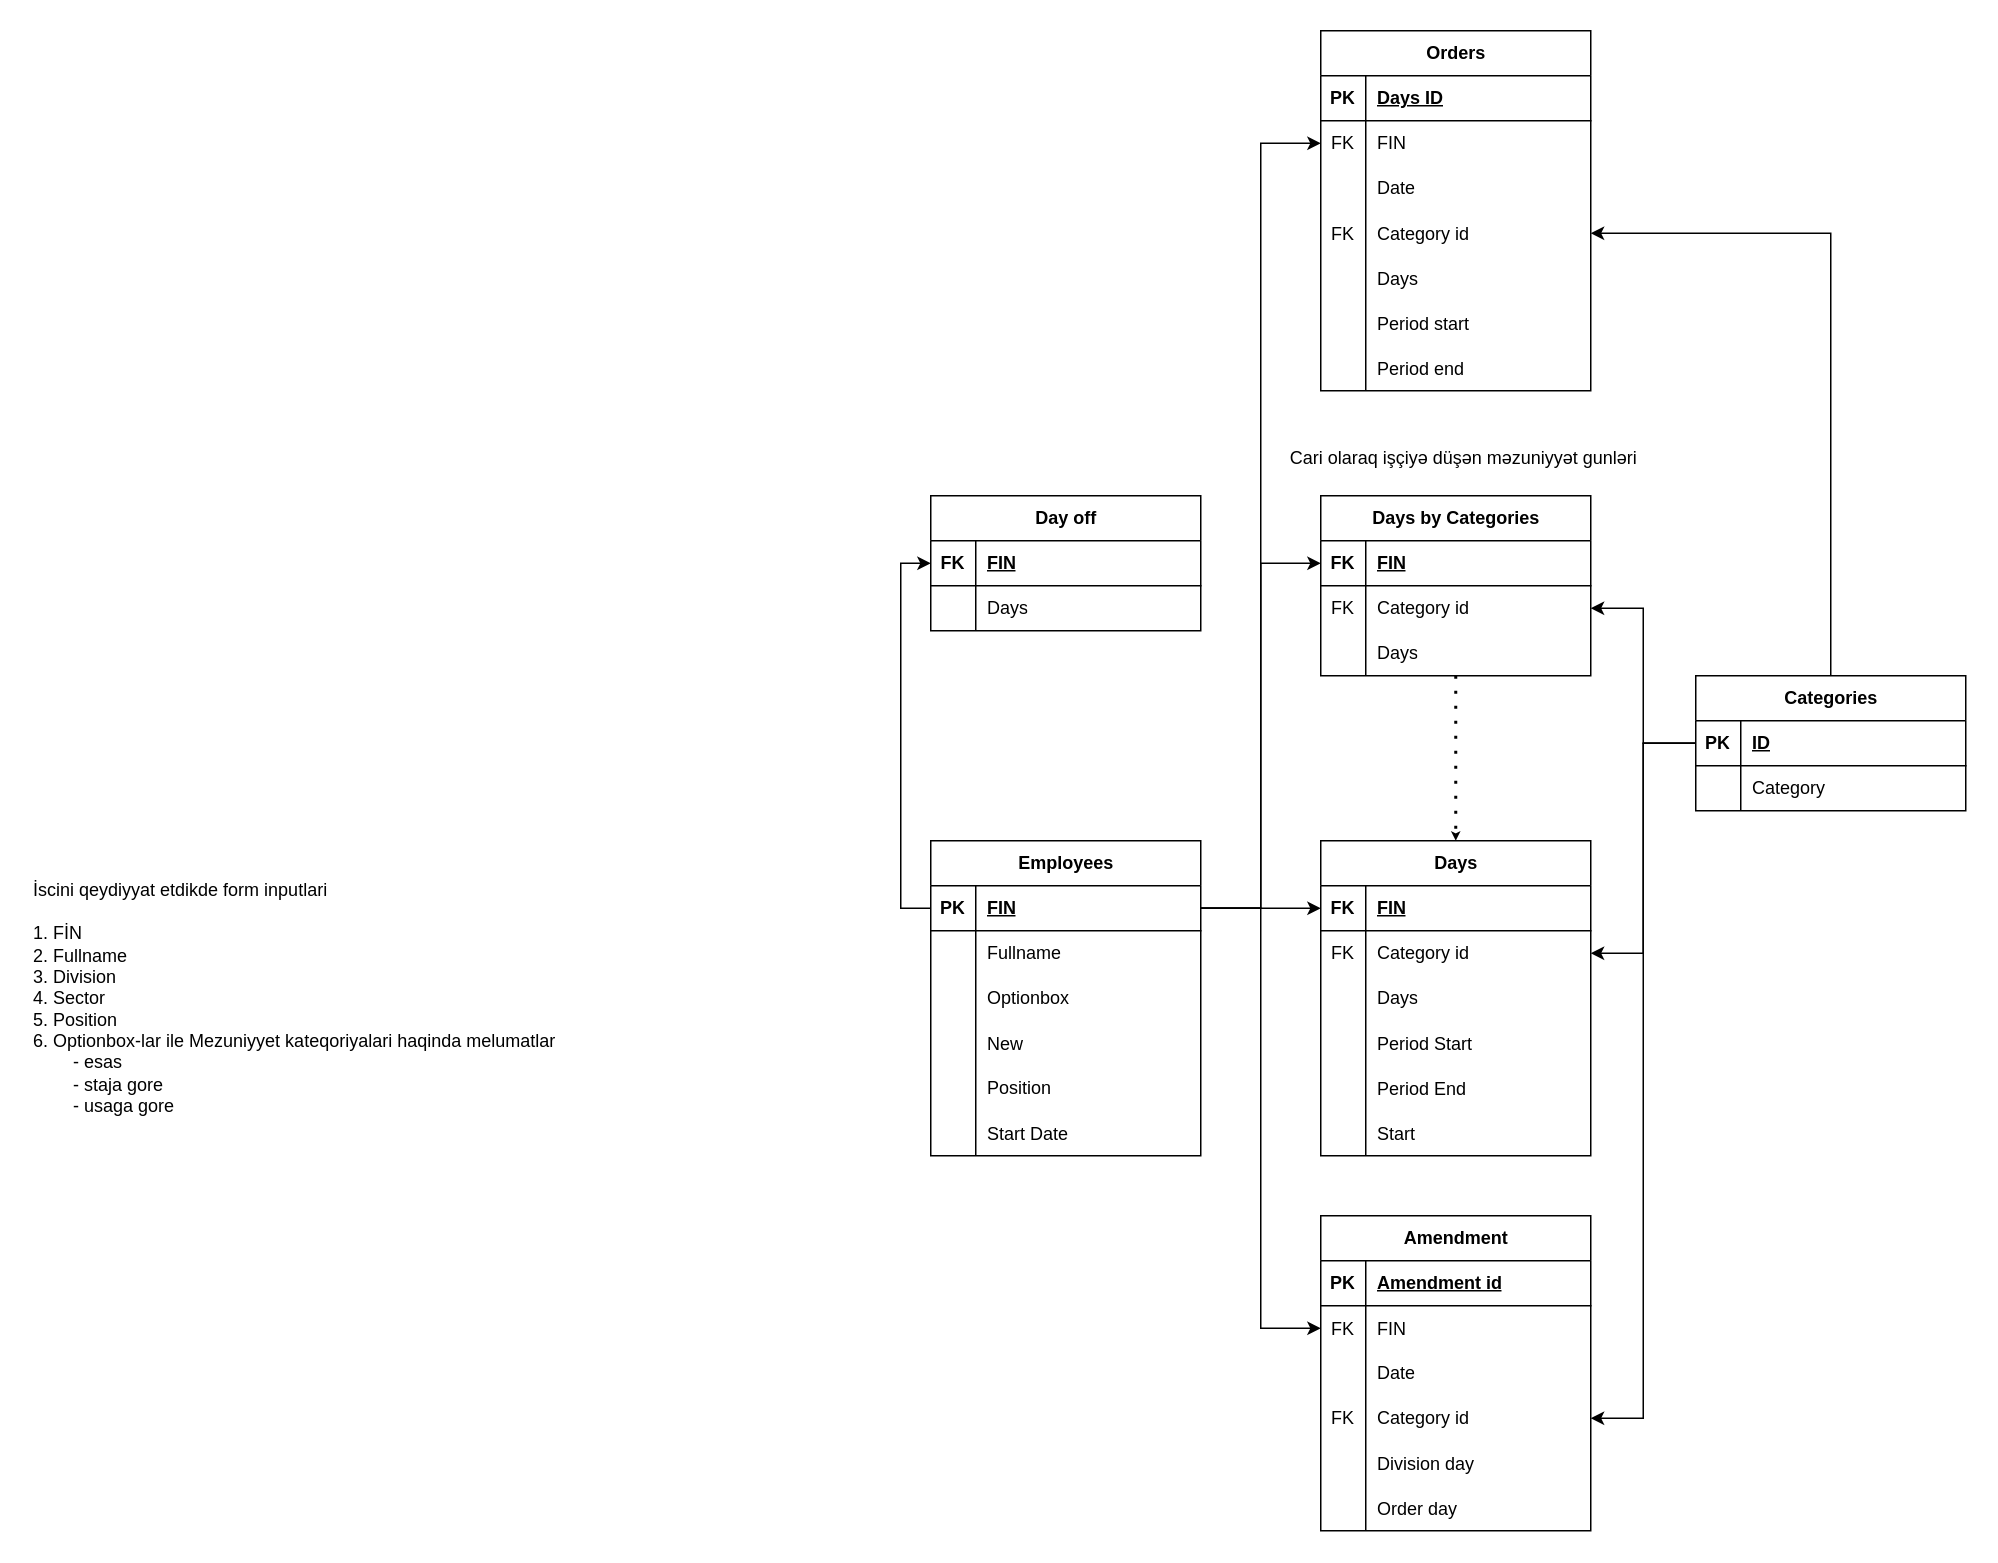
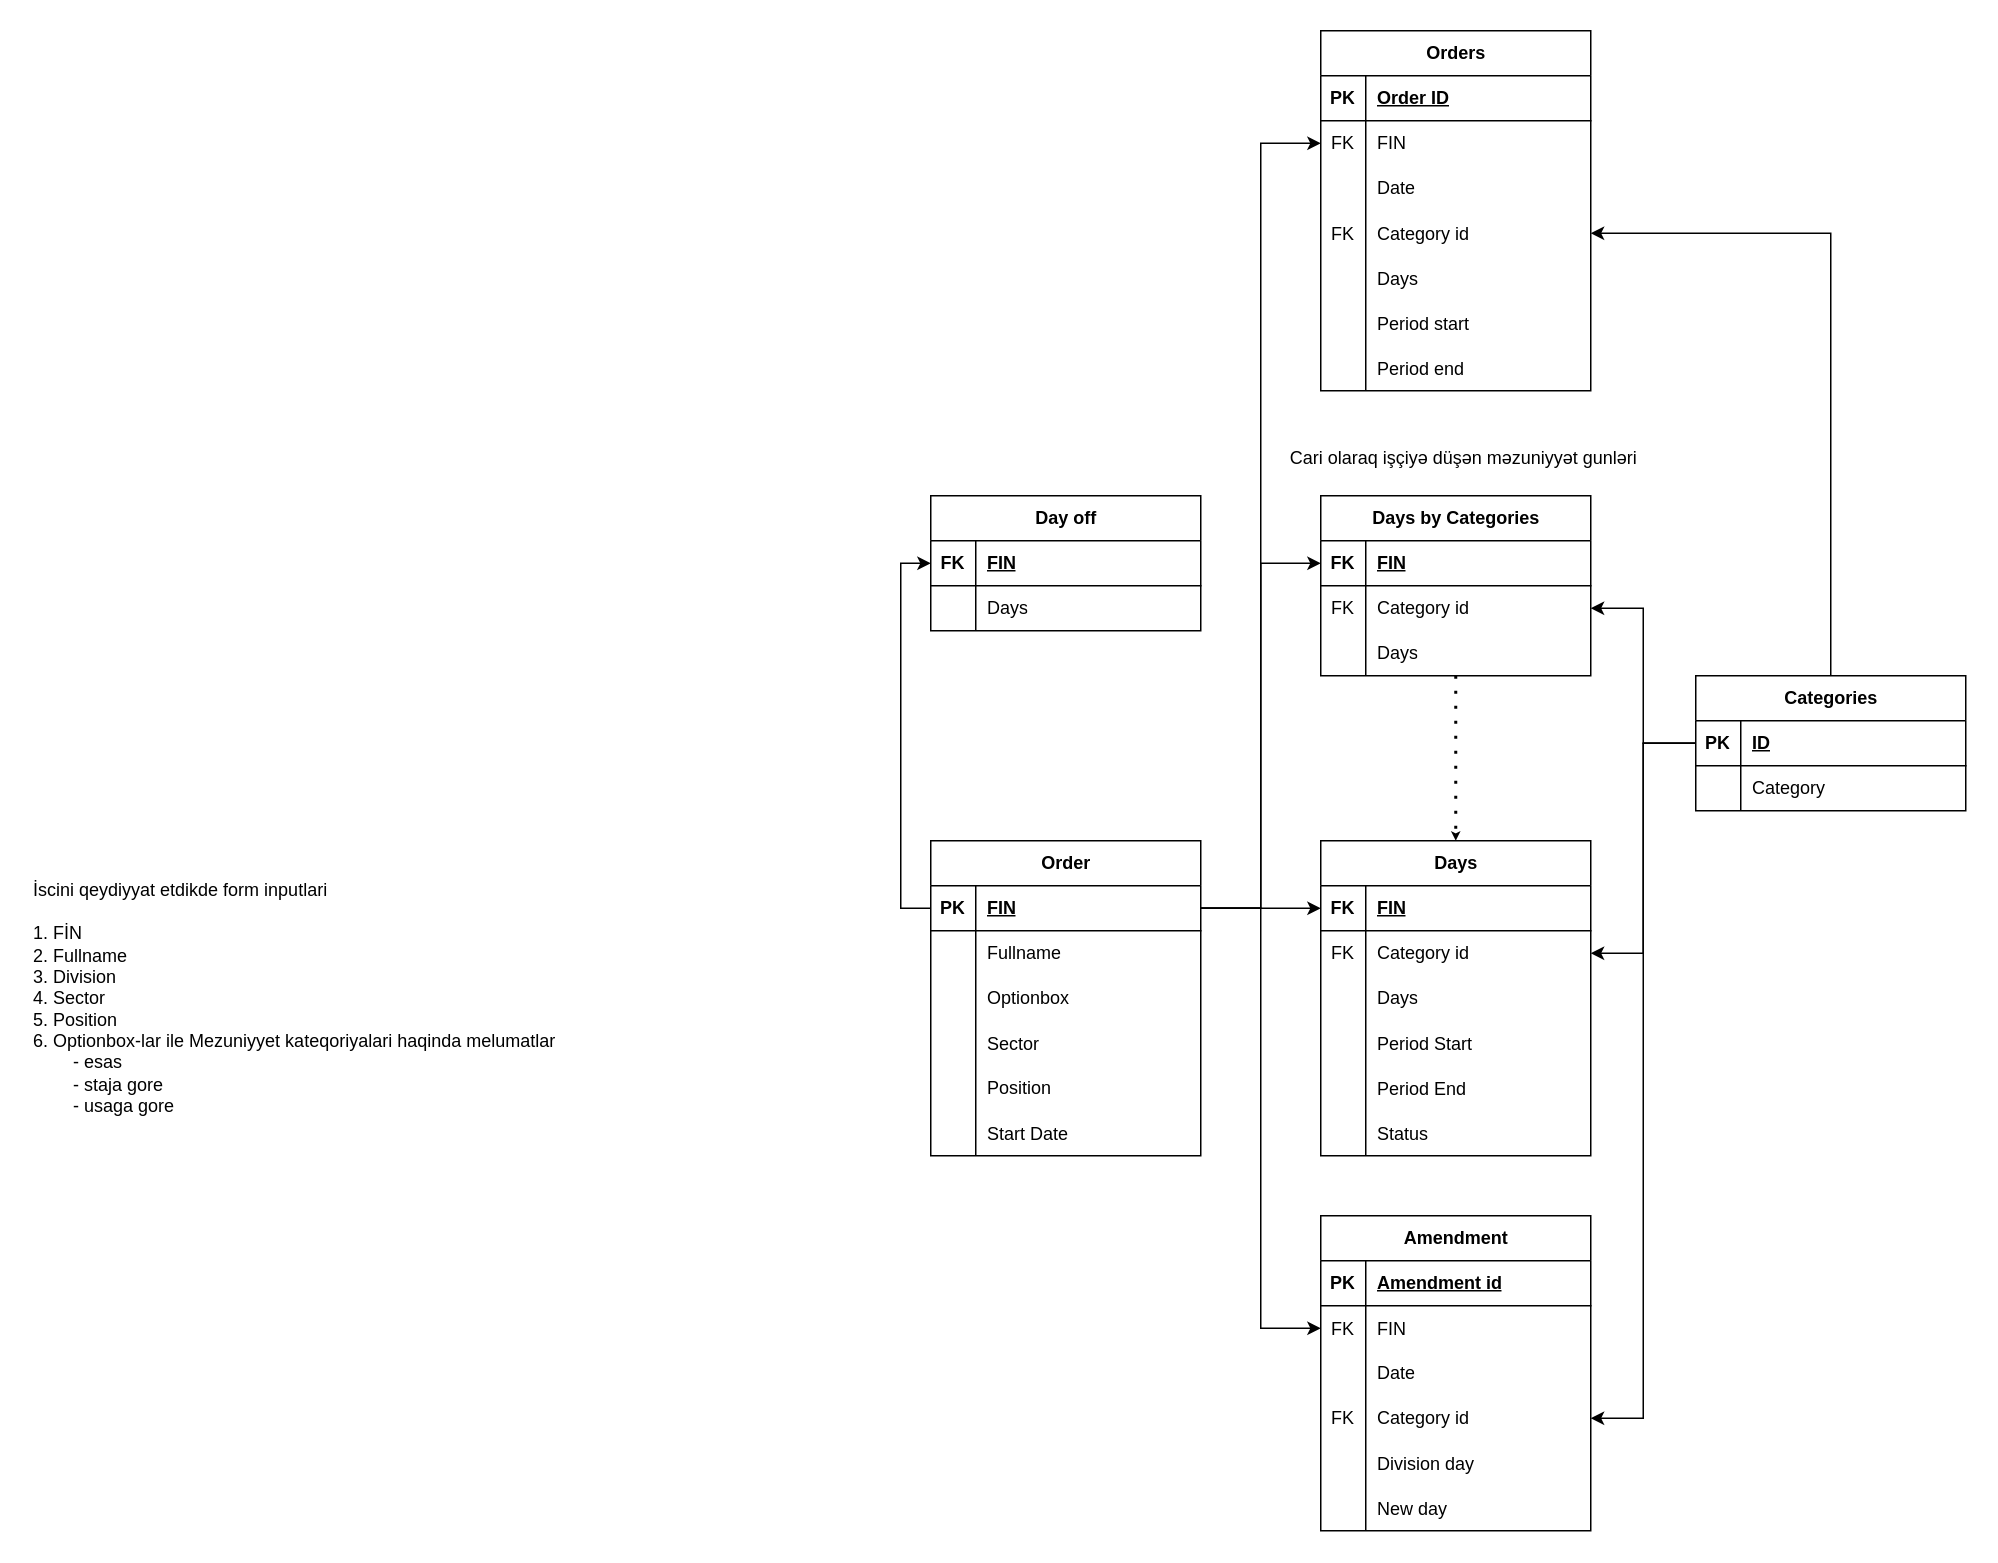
node "Days ID": label "Days ID" -> "Order ID"
node "Employees": label "Employees" -> "Order"
node "New": label "New" -> "Sector"
node "Start": label "Start" -> "Status"
node "Order day": label "Order day" -> "New day"
